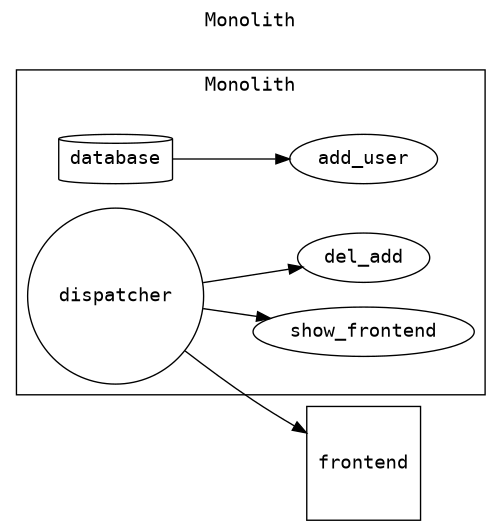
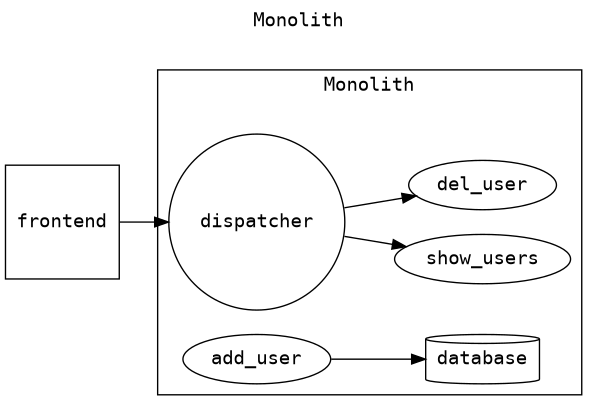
edge "database" -> "add_user": reversed
node "del_add": label "del_add" -> "del_user"
node "show_frontend": label "show_frontend" -> "show_users"
edge "dispatcher" -> "frontend": reversed
